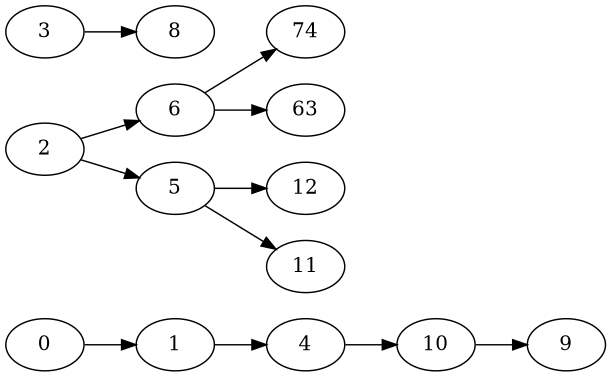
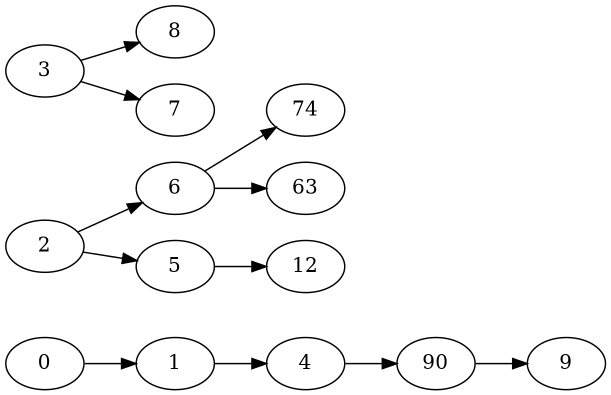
node "7": added
node "11": removed
node "10": label "10" -> "90"
